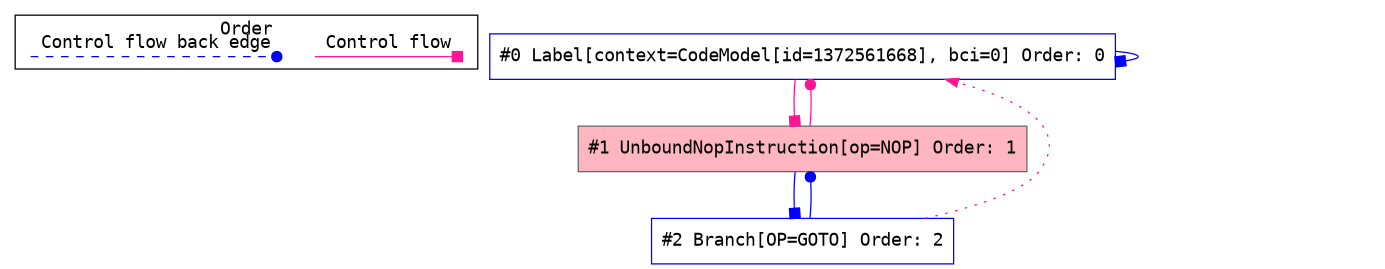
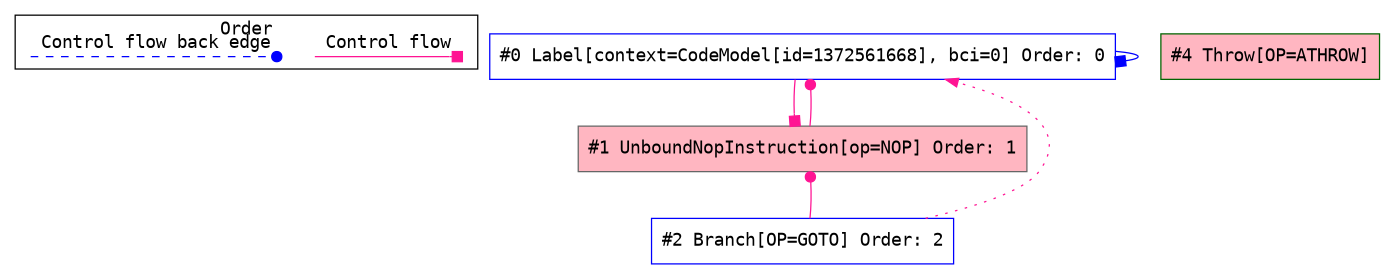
node "#4 Throw[OP=ATHROW]": added
edge "#1 UnboundNopInstruction[op=NOP] Order: 1" -> "#2 Branch[OP=GOTO] Order: 2": removed
edge "#2 Branch[OP=GOTO] Order: 2" -> "#1 UnboundNopInstruction[op=NOP] Order: 1": color blue -> deeppink
